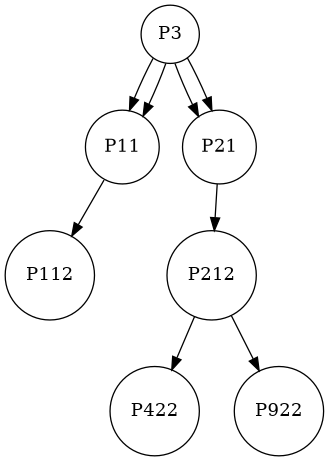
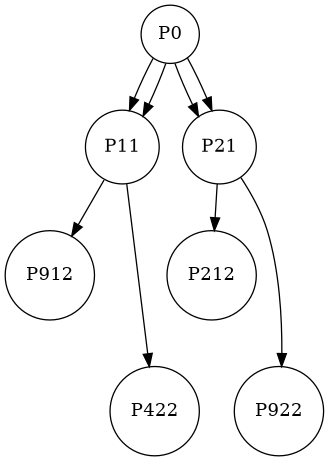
node "P3": label "P3" -> "P0"
node "P112": label "P112" -> "P912"
edge "P212" -> "P422": now "P11" -> "P422"
edge "P212" -> "P922": now "P21" -> "P922"
